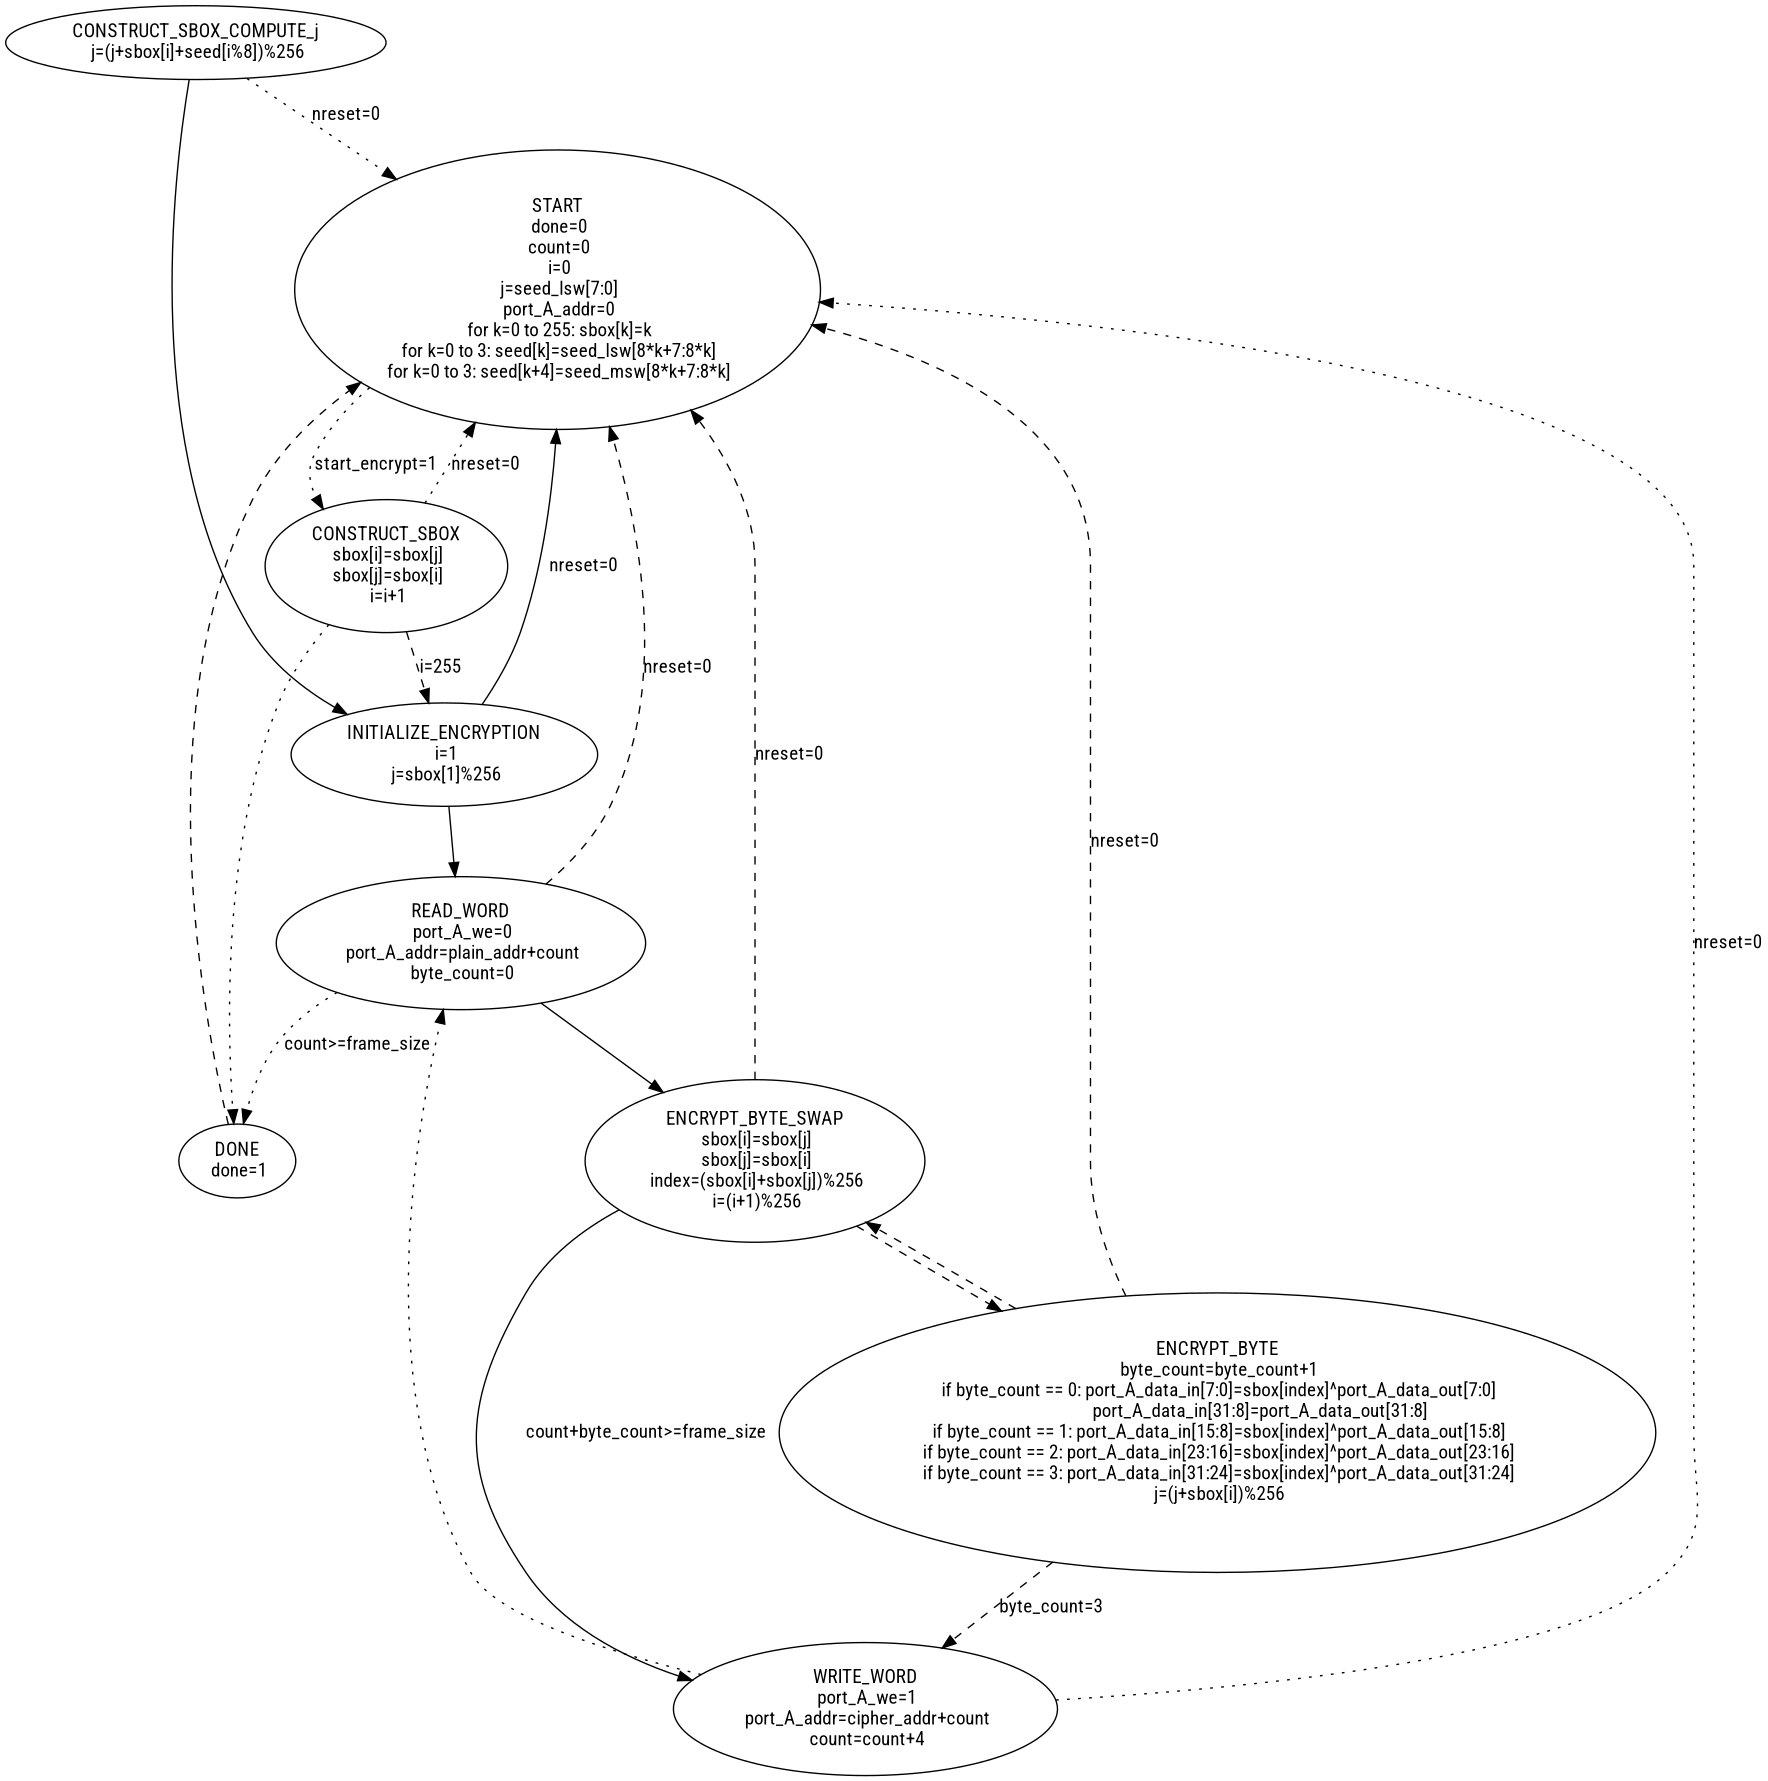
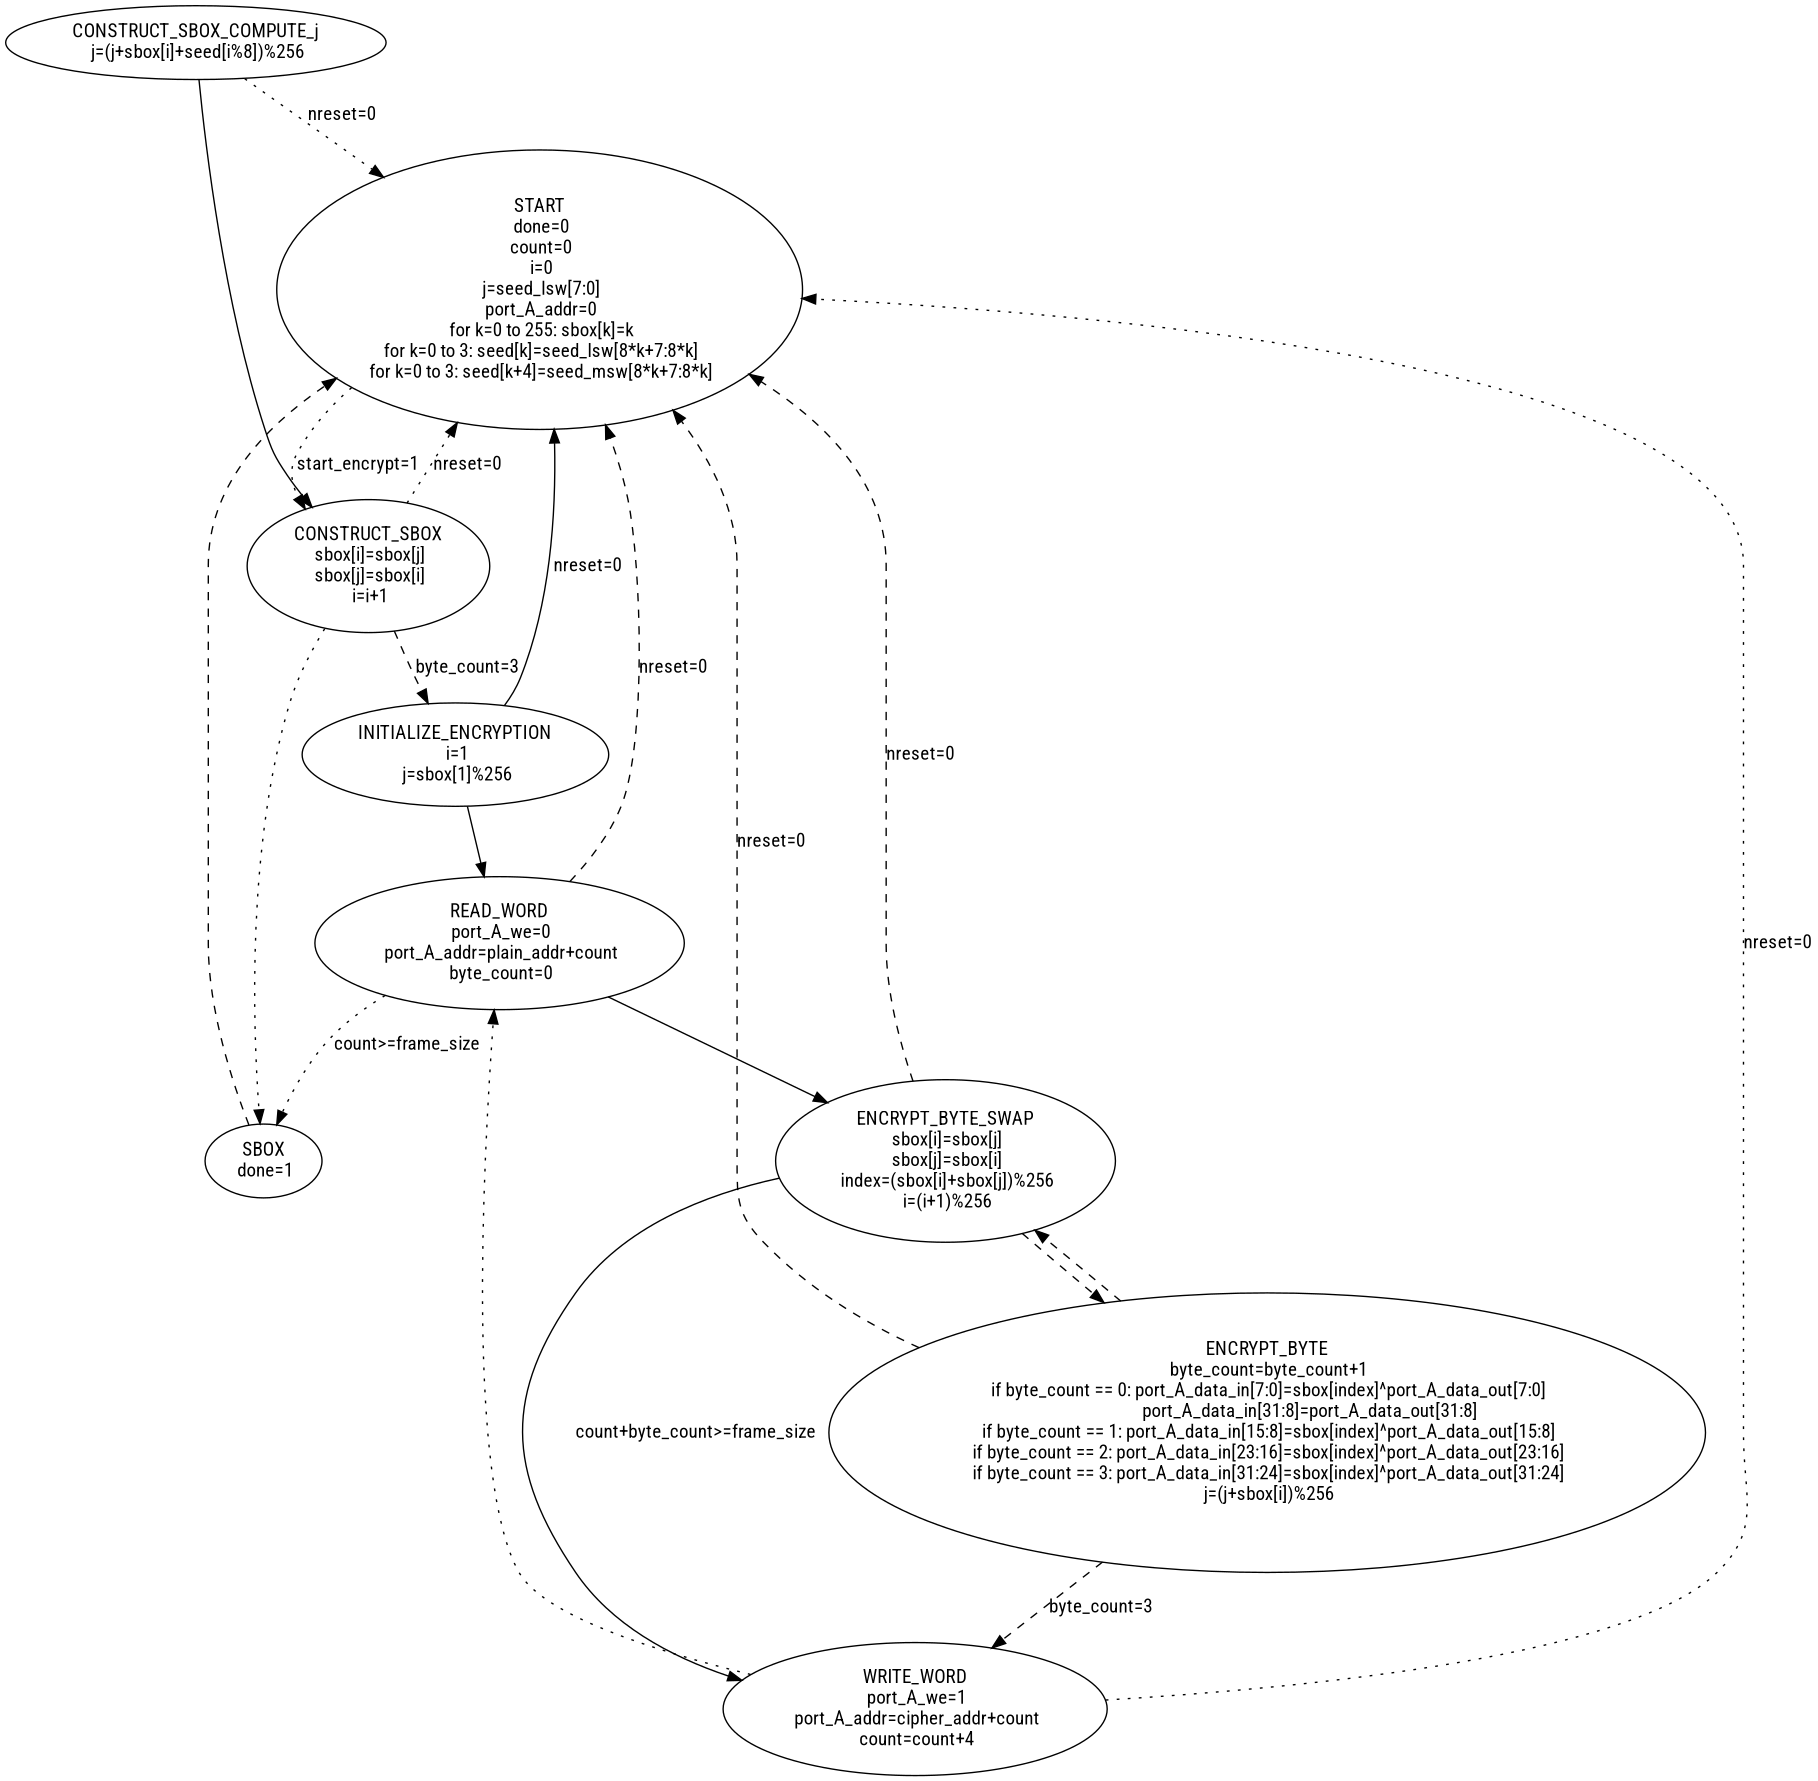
edge "CONSTRUCT_SBOX_COMPUTE_j j=(j+sbox[i]+seed[i%8])%256" -> "INITIALIZE_ENCRYPTION i=1 j=sbox[1]%256": now "CONSTRUCT_SBOX_COMPUTE_j j=(j+sbox[i]+seed[i%8])%256" -> "CONSTRUCT_SBOX sbox[i]=sbox[j] sbox[j]=sbox[i] i=i+1"
edge "CONSTRUCT_SBOX sbox[i]=sbox[j] sbox[j]=sbox[i] i=i+1" -> "INITIALIZE_ENCRYPTION i=1 j=sbox[1]%256": label "i=255" -> "byte_count=3"
node "DONE done=1": label "DONE done=1" -> "SBOX done=1"
